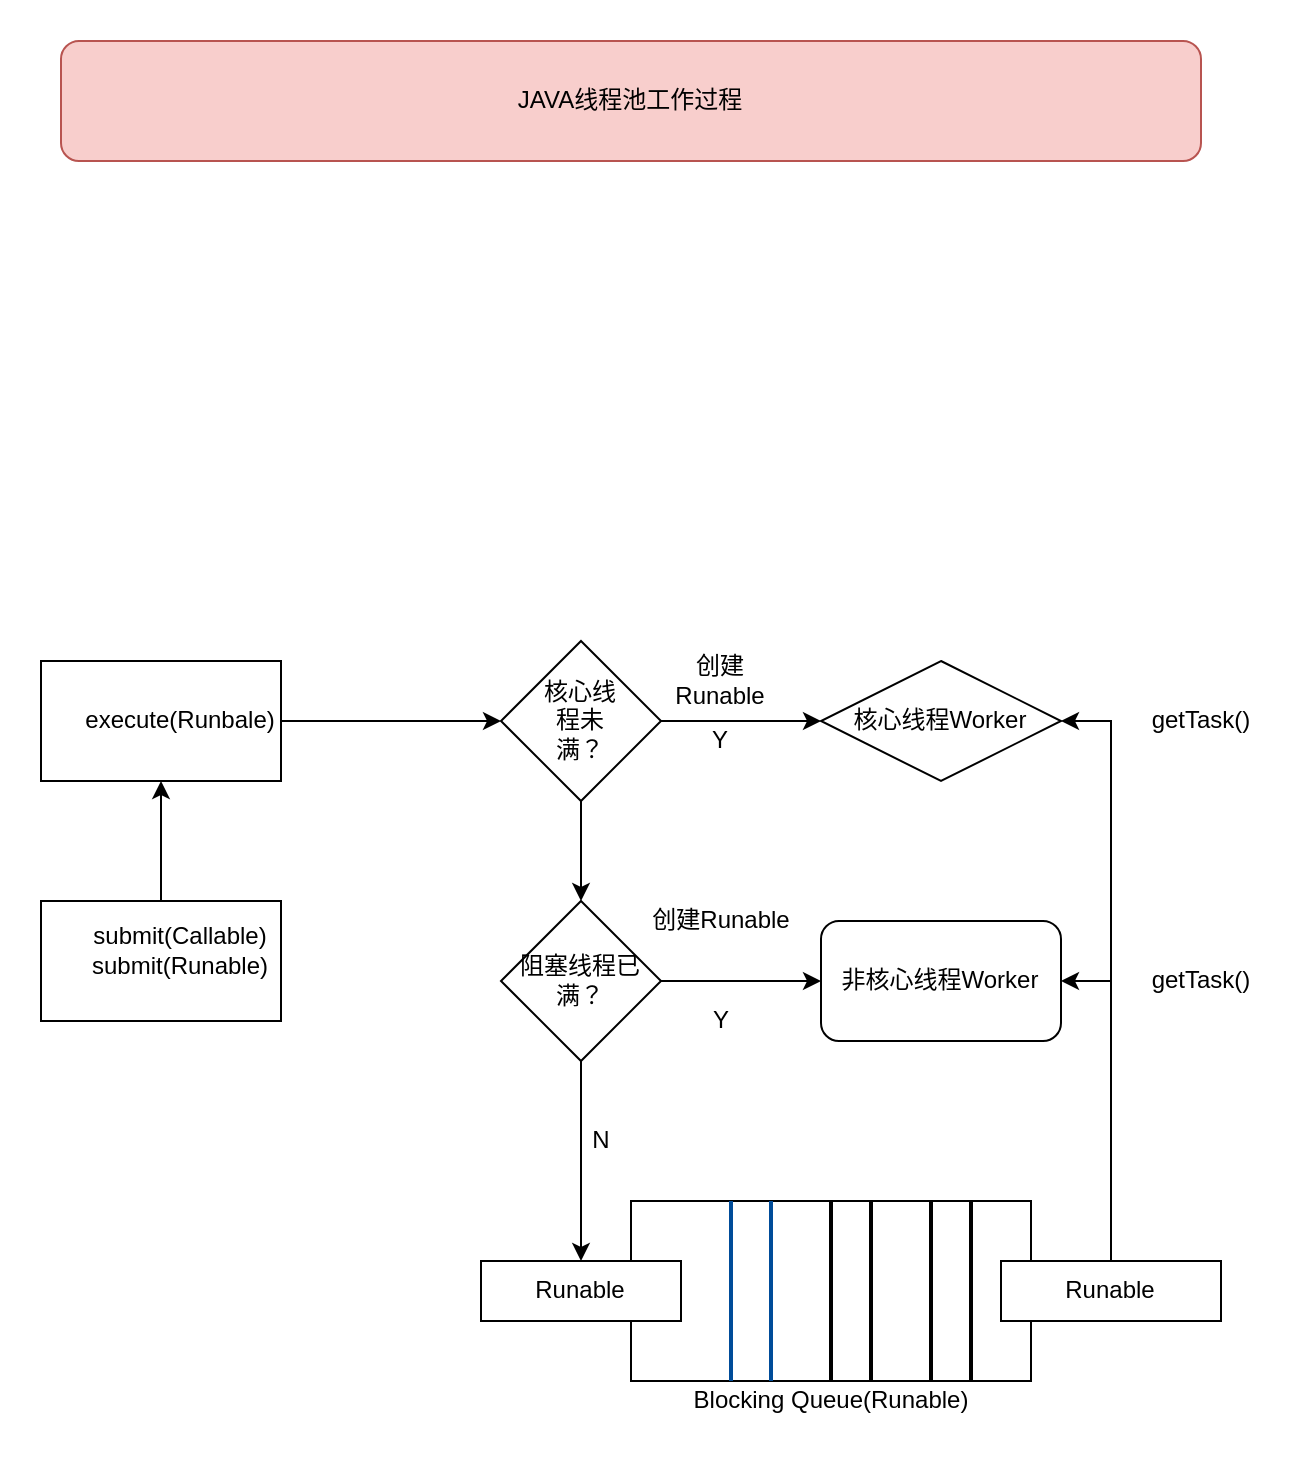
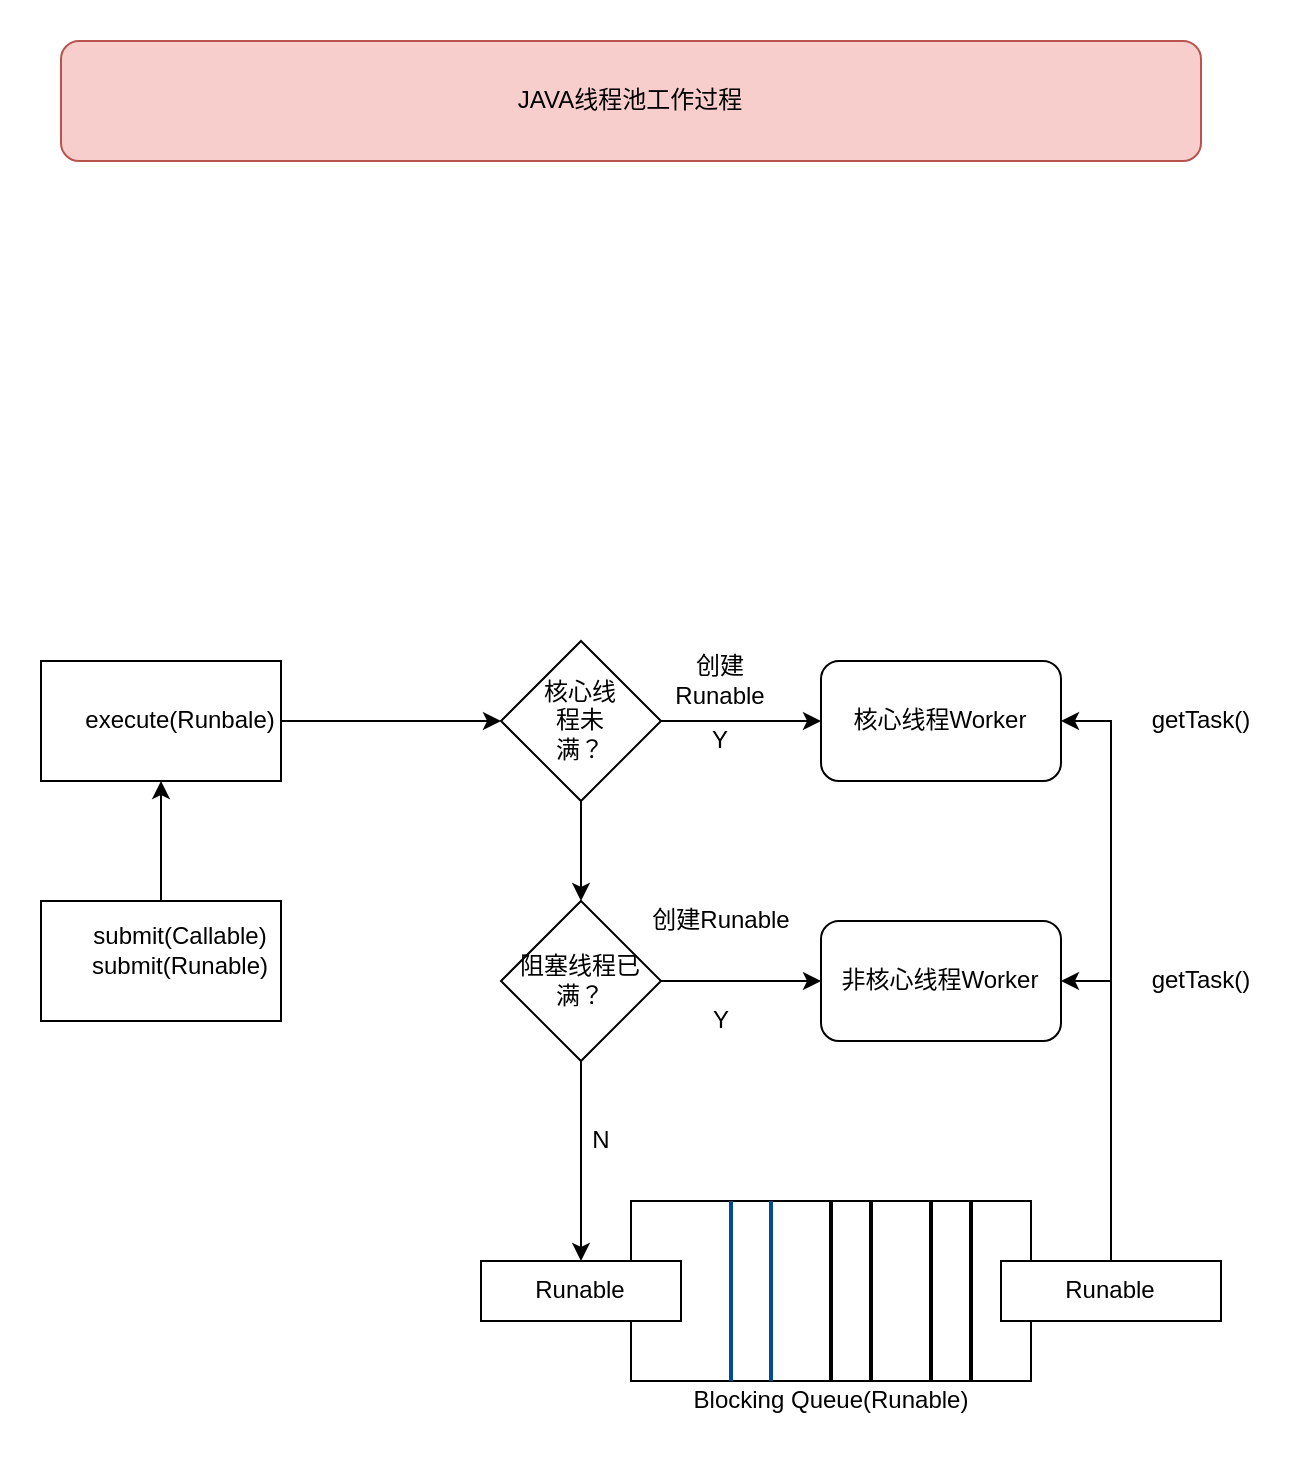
node "核心线程Worker": shape diamond -> rounded rectangle
